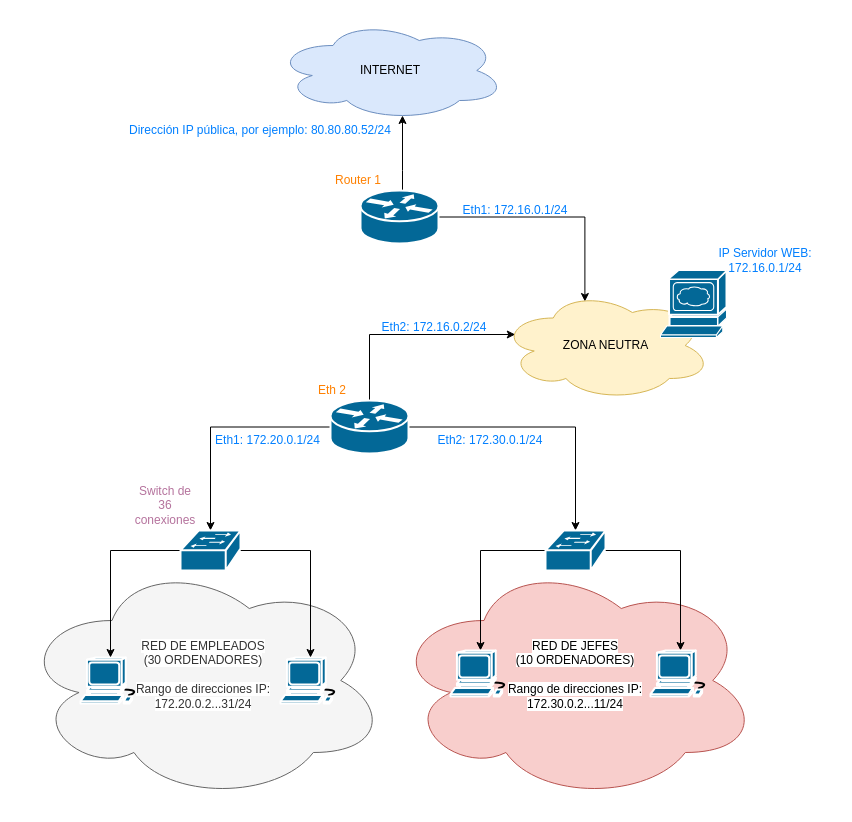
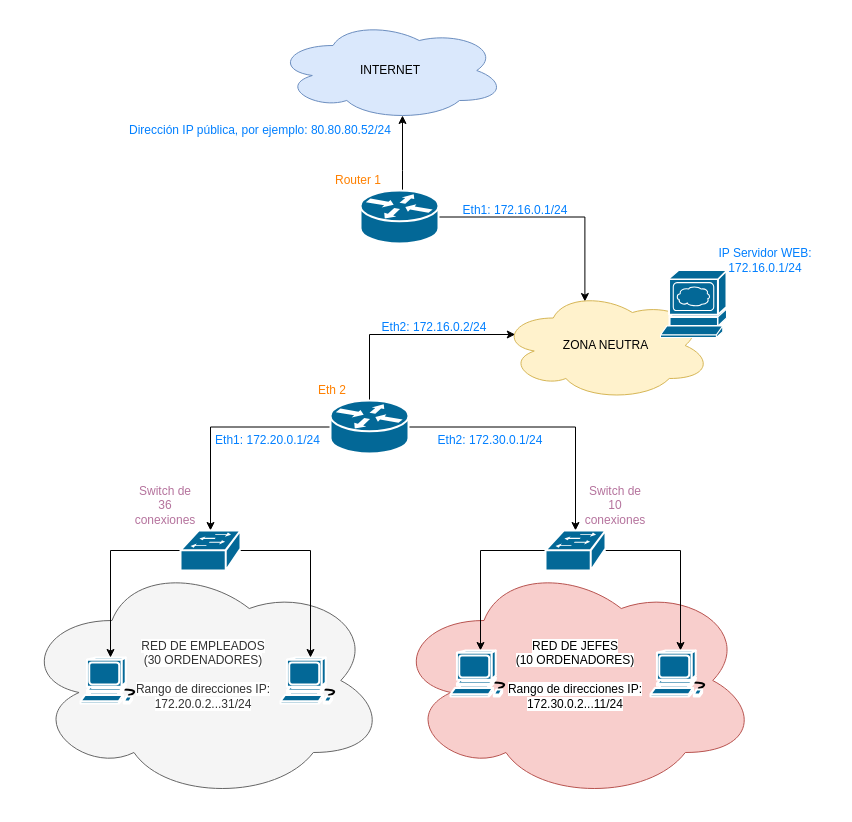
node "Switch de 10 conexiones": added
